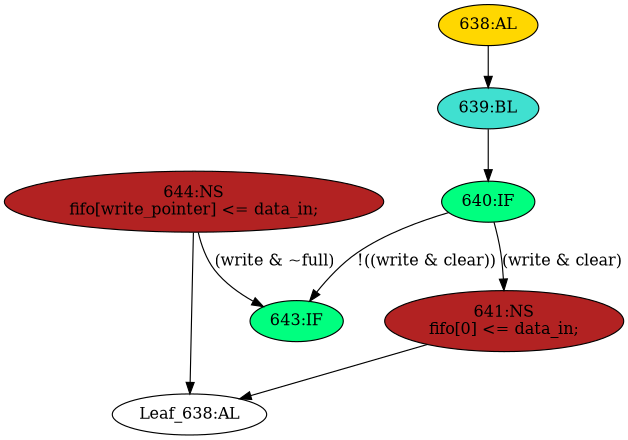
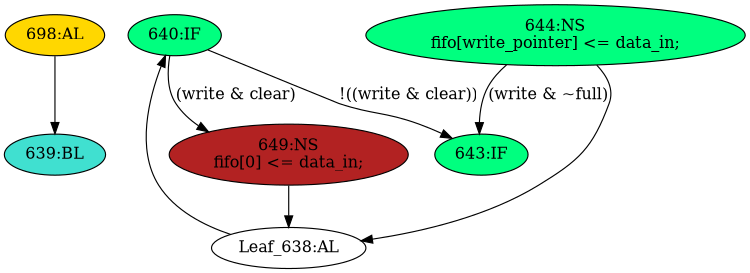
node "638:AL": label "638:AL" -> "698:AL"
edge "639:BL" -> "640:IF": now "Leaf_638:AL" -> "640:IF"
node "644:NS fifo[write_pointer] <= data_in;": fillcolor firebrick -> springgreen
node "641:NS fifo[0] <= data_in;": label "641:NS fifo[0] <= data_in;" -> "649:NS fifo[0] <= data_in;"
